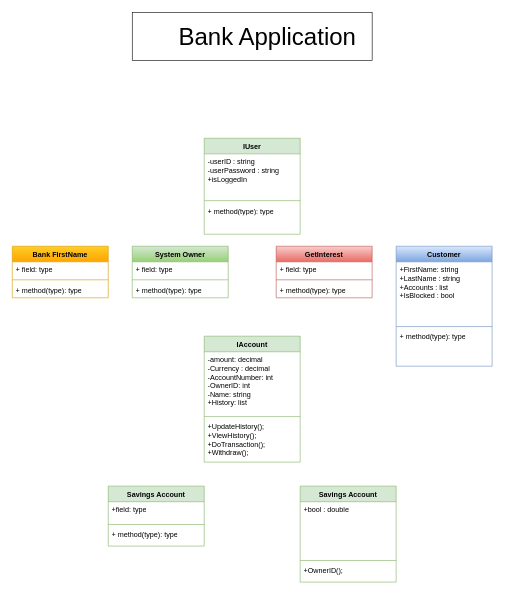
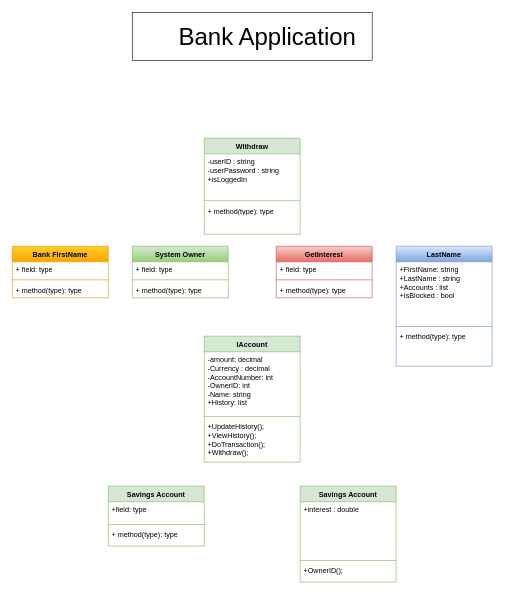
node "IUser": label "IUser" -> "Withdraw"
node "Customer": label "Customer" -> "LastName"
node "+bool : double": label "+bool : double" -> "+interest : double"
